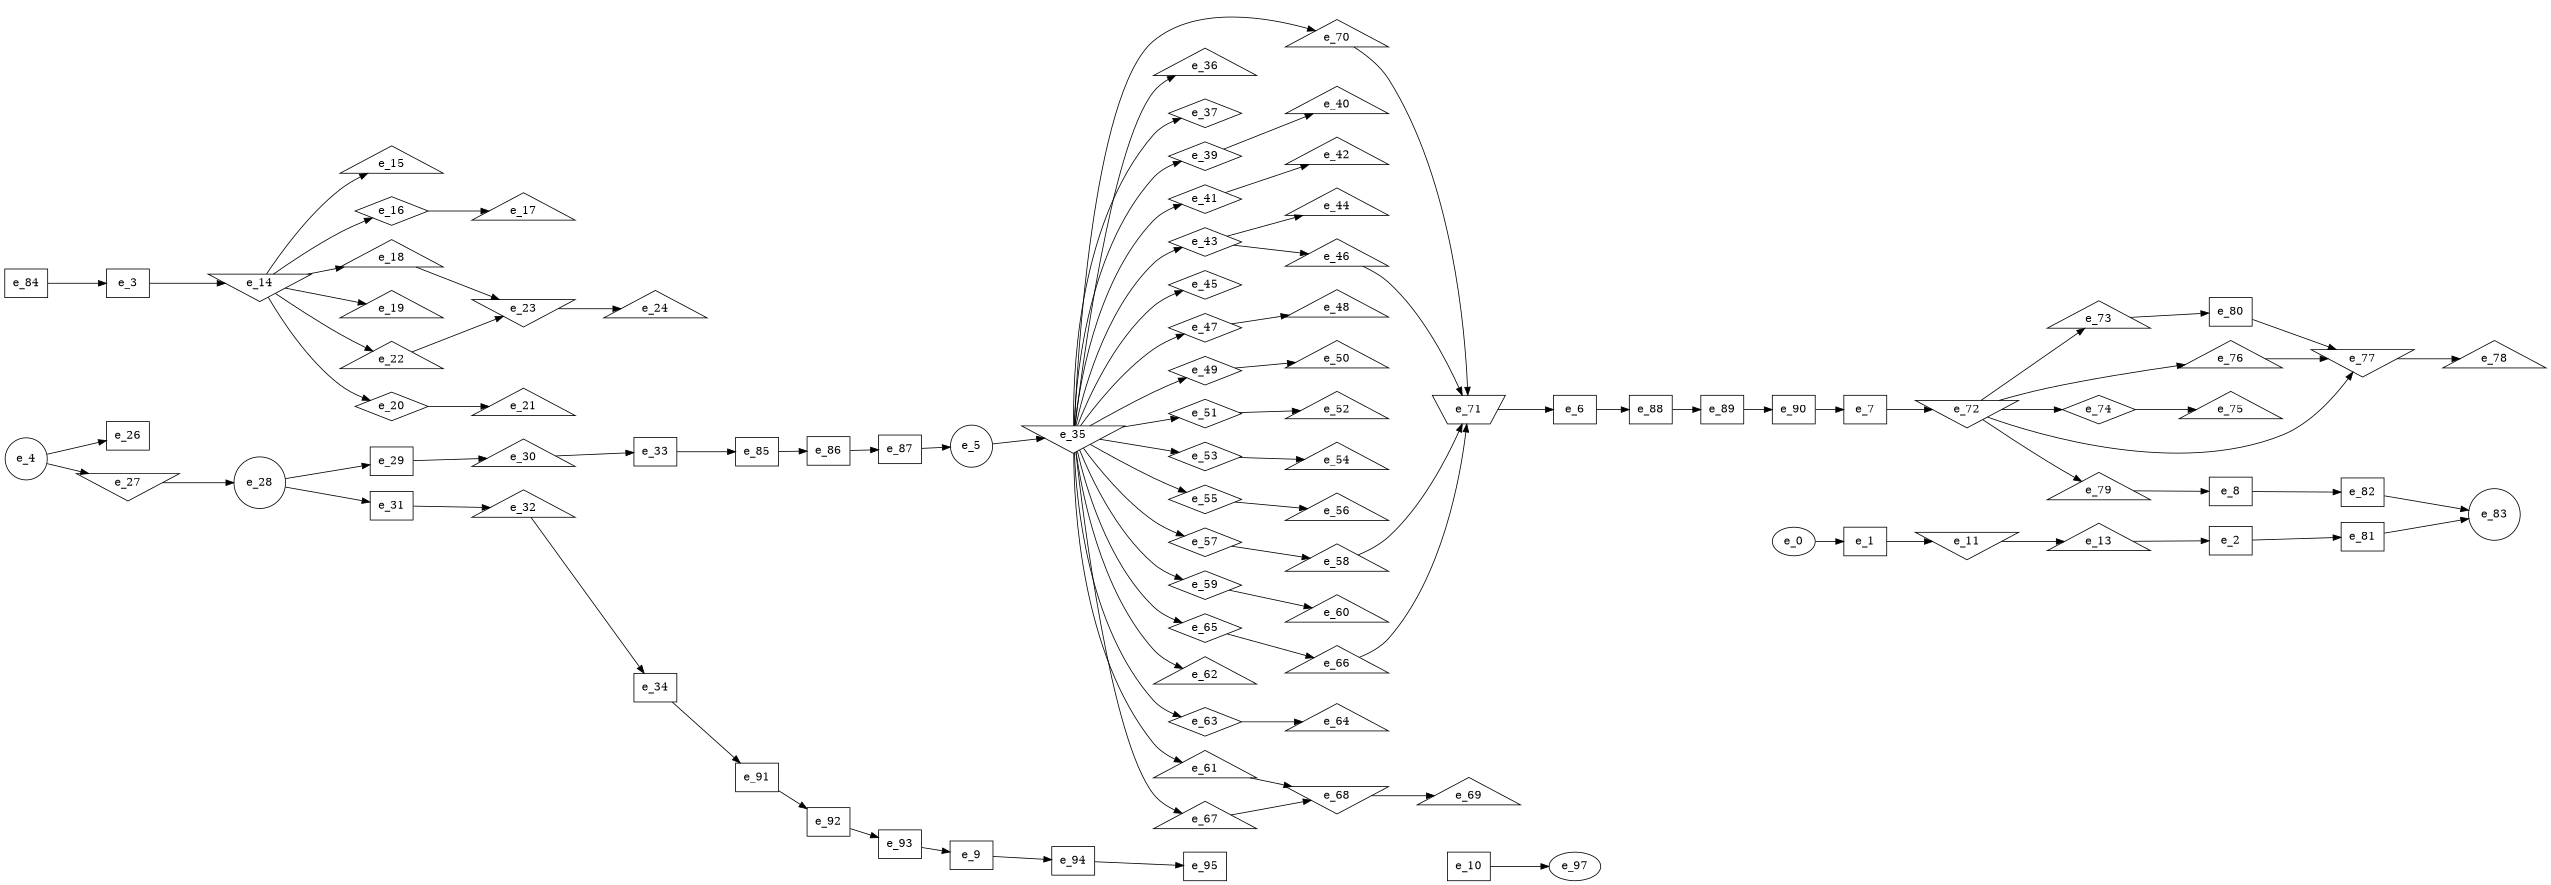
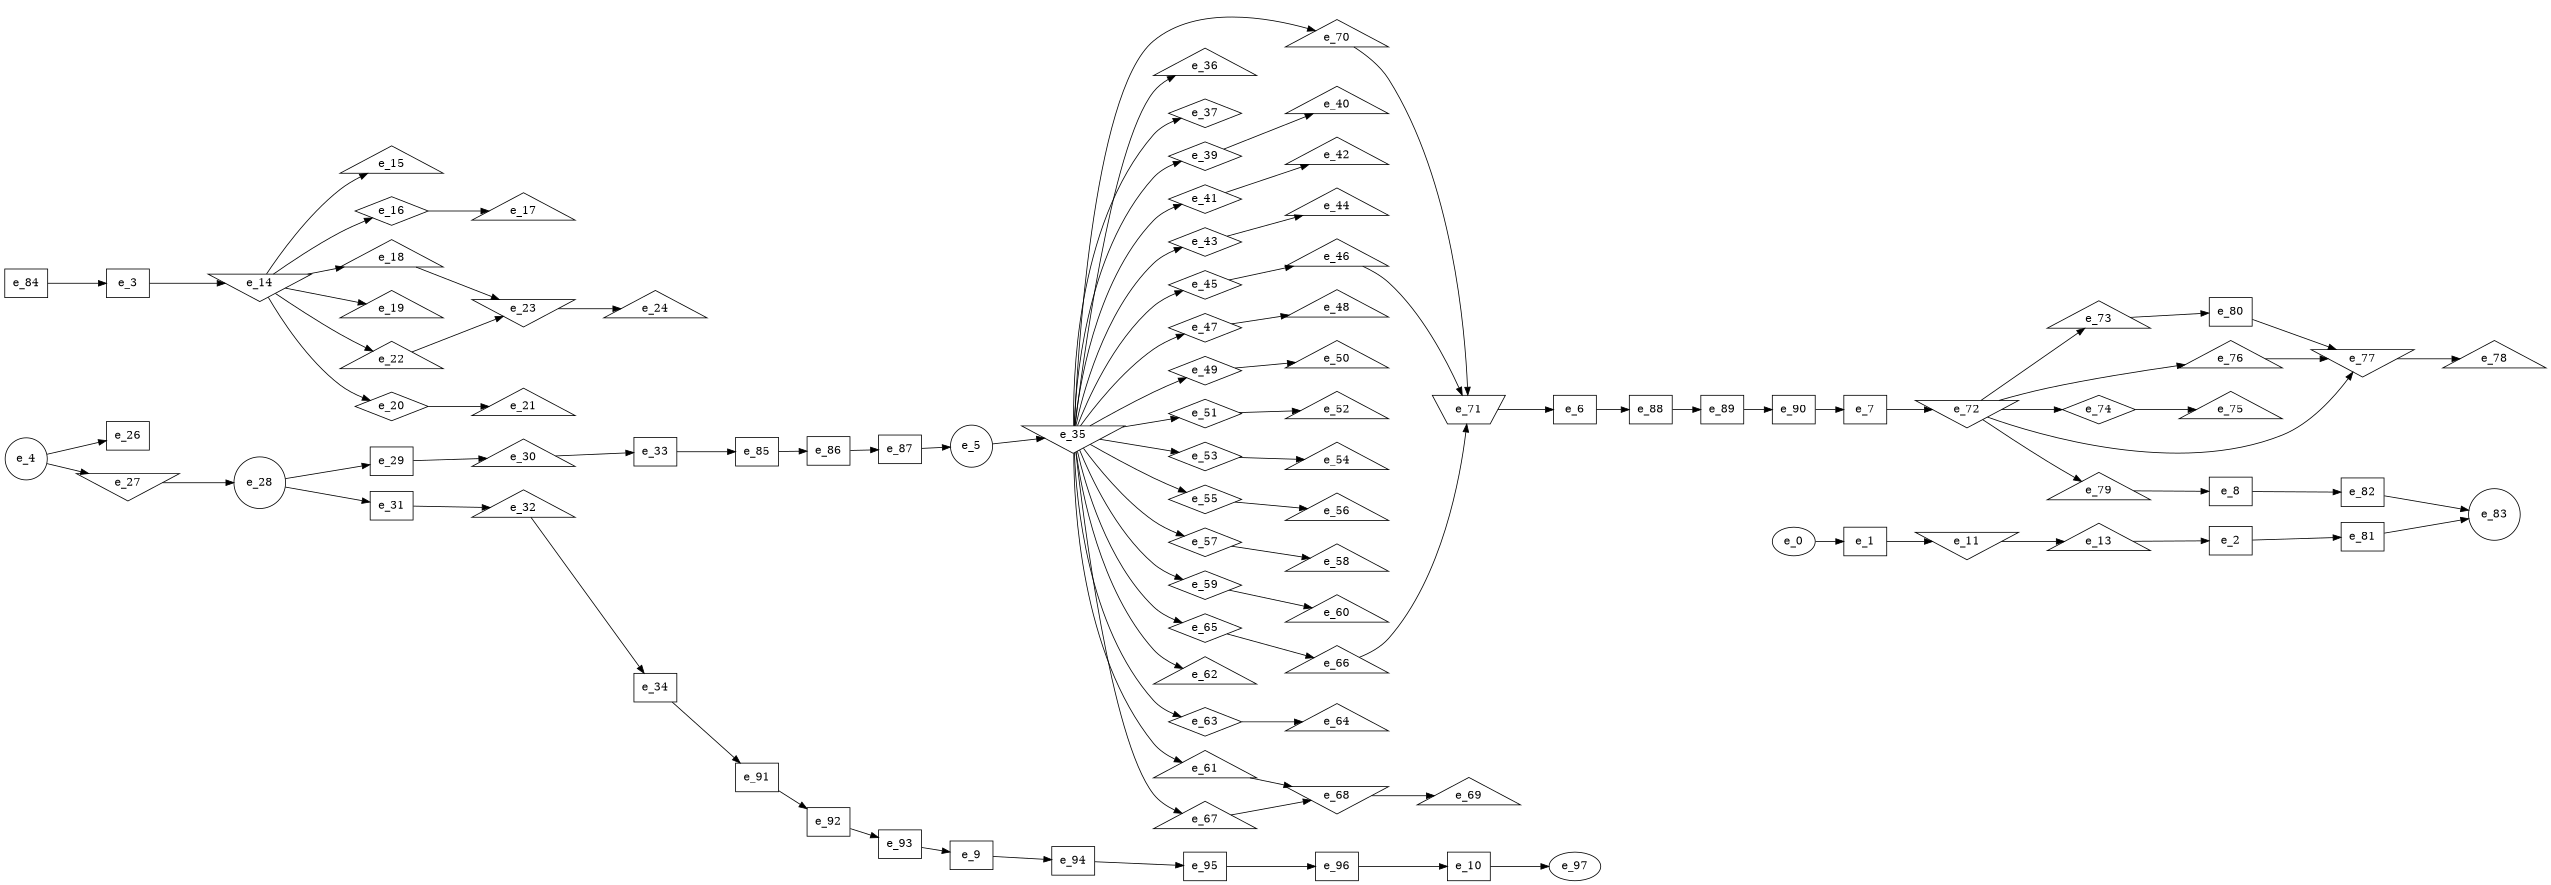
edge "e_43" -> "e_46": now "e_45" -> "e_46"
edge "e_58" -> "e_71": removed
node "e_96": added
